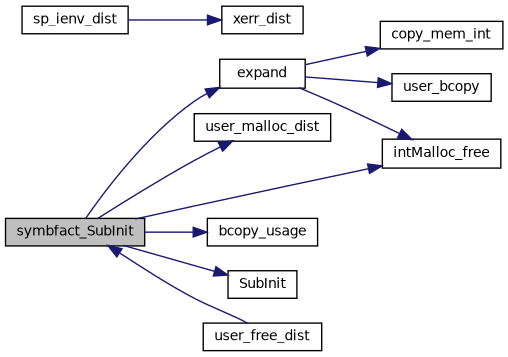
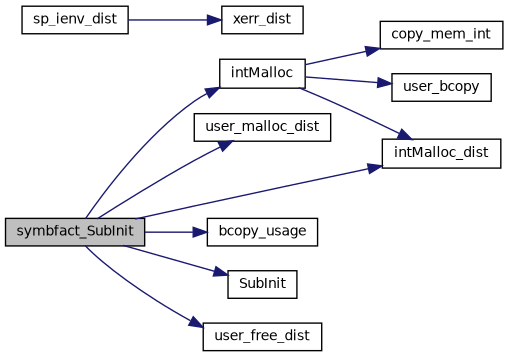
node "expand": label "expand" -> "intMalloc"
node "intMalloc_free": label "intMalloc_free" -> "intMalloc_dist"
edge "user_free_dist" -> "symbfact_SubInit": reversed
